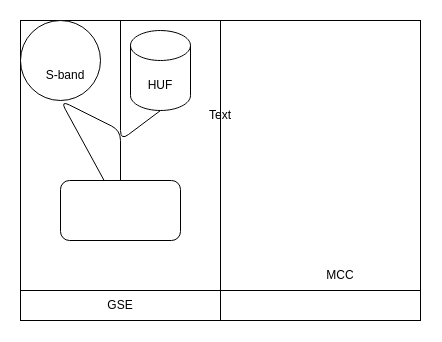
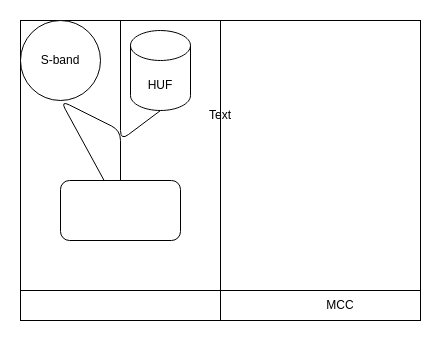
node "S-band": moved (66, 76) -> (61, 61)
node "MCC": moved (341, 276) -> (341, 306)
node "GSE": removed
